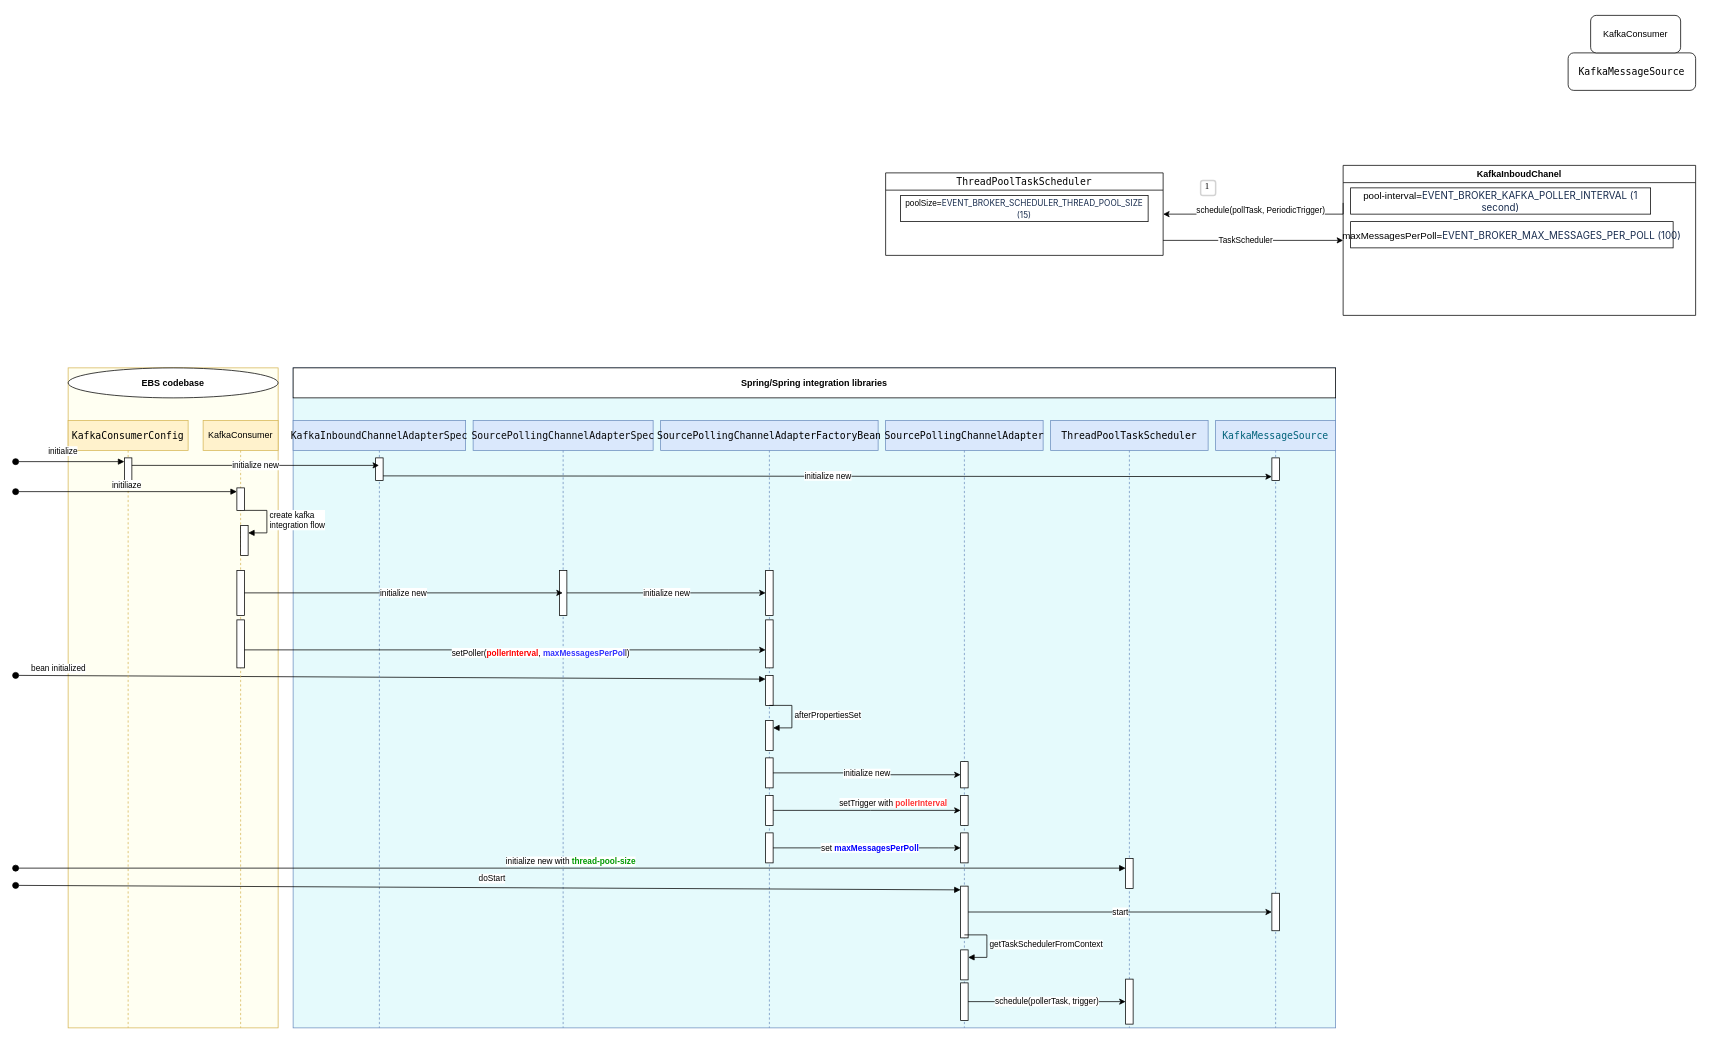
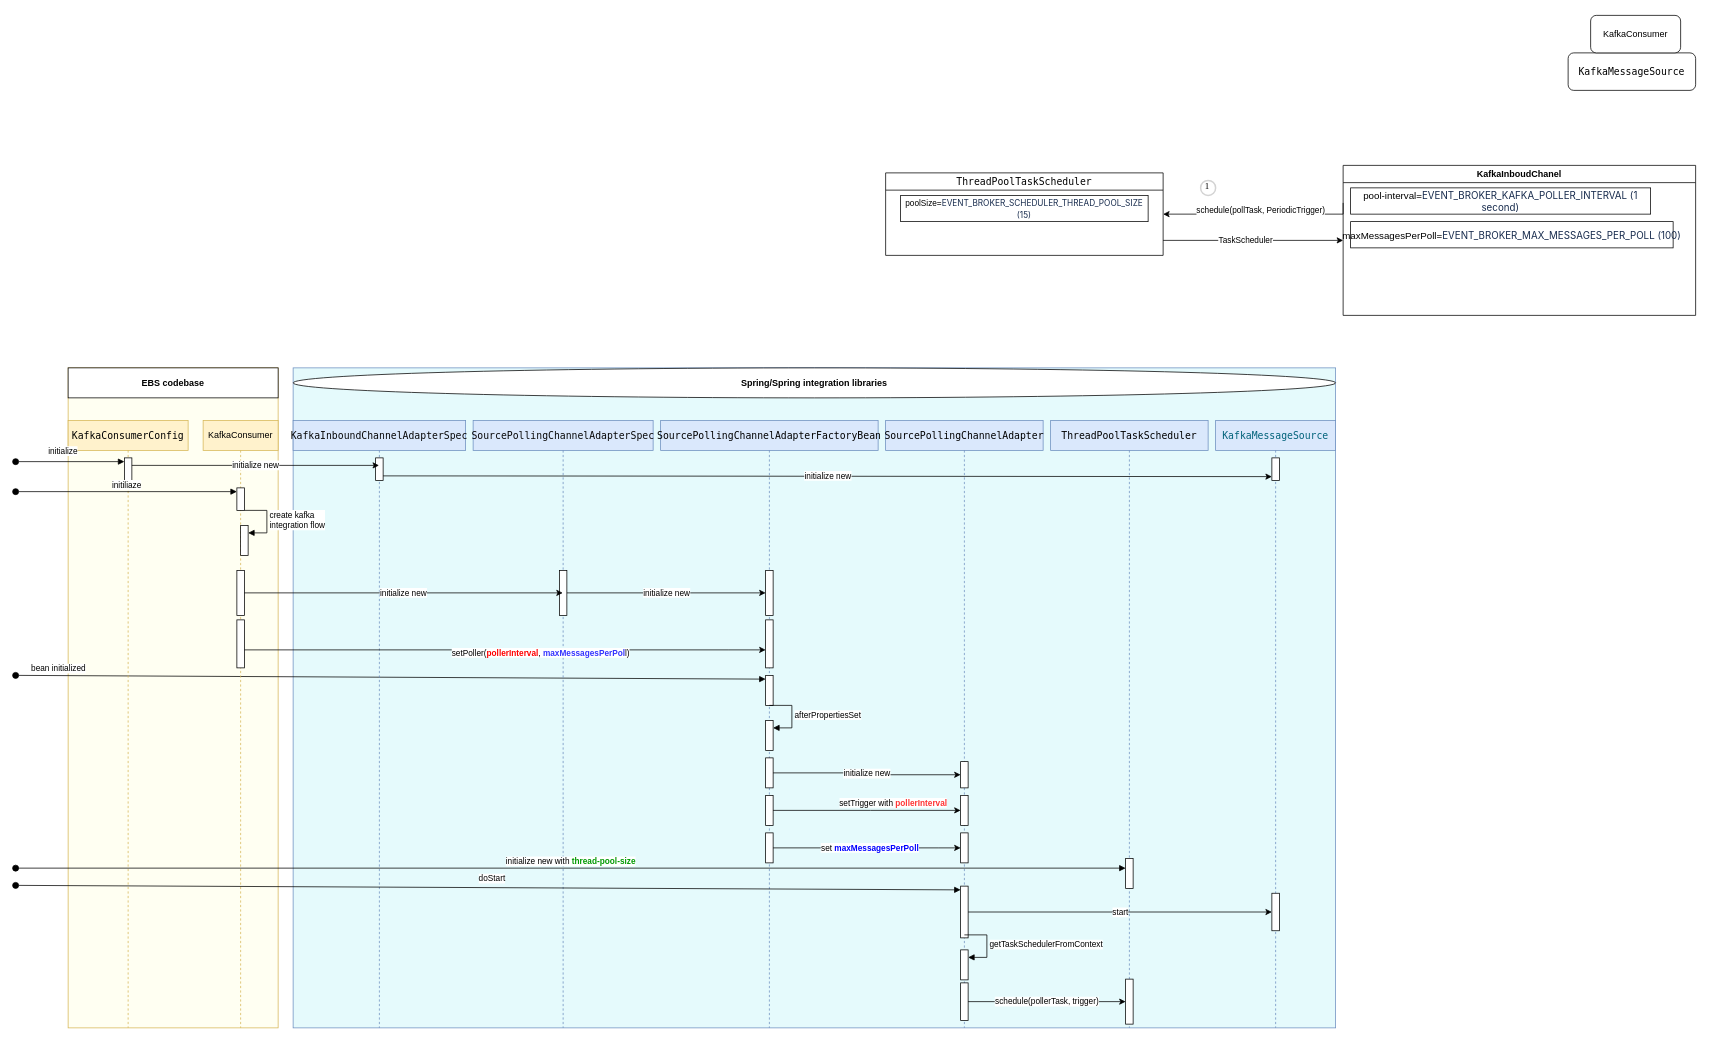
node "1": shape rounded rectangle -> ellipse
node "EBS codebase": shape ellipse -> rectangle
node "Spring/Spring integration libraries": shape rectangle -> ellipse
